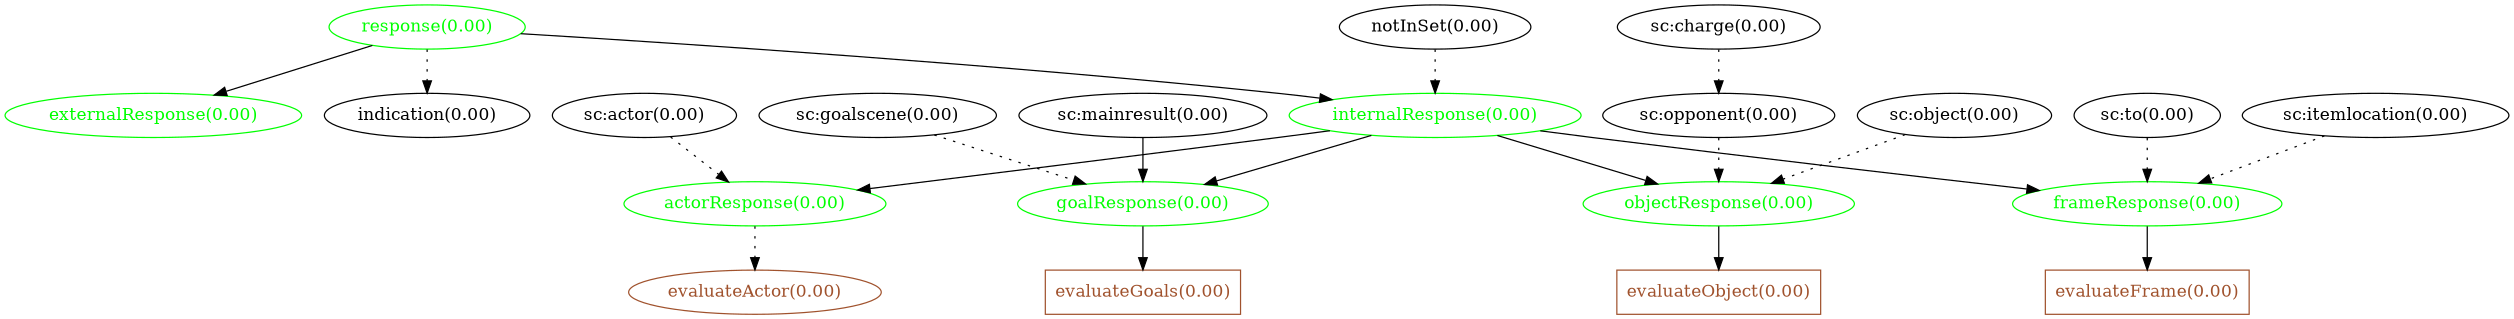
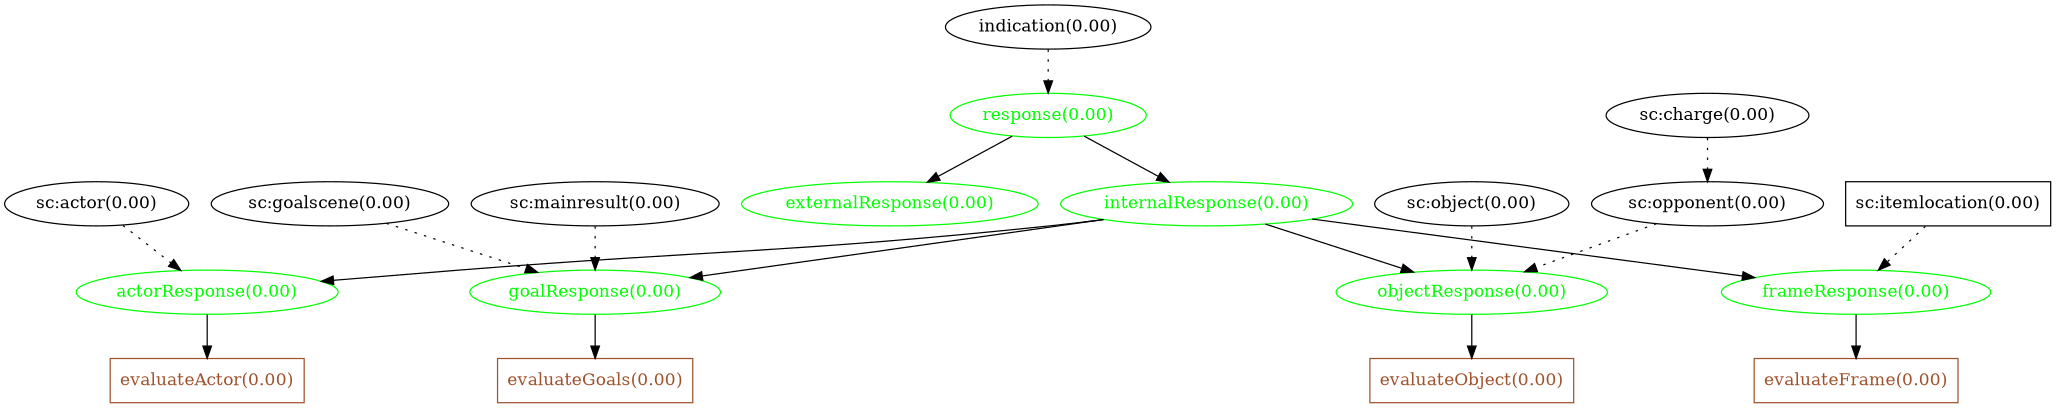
node "notInSet(0.00)": removed
edge "response(0.00)" -> "indication(0.00)": reversed
node "sc:to(0.00)": removed
node "sc:itemlocation(0.00)": shape ellipse -> box
edge "sc:mainresult(0.00)" -> "goalResponse(0.00)": style solid -> dotted
edge "actorResponse(0.00)" -> "evaluateActor(0.00)": style dotted -> solid
node "evaluateActor(0.00)": shape ellipse -> box
